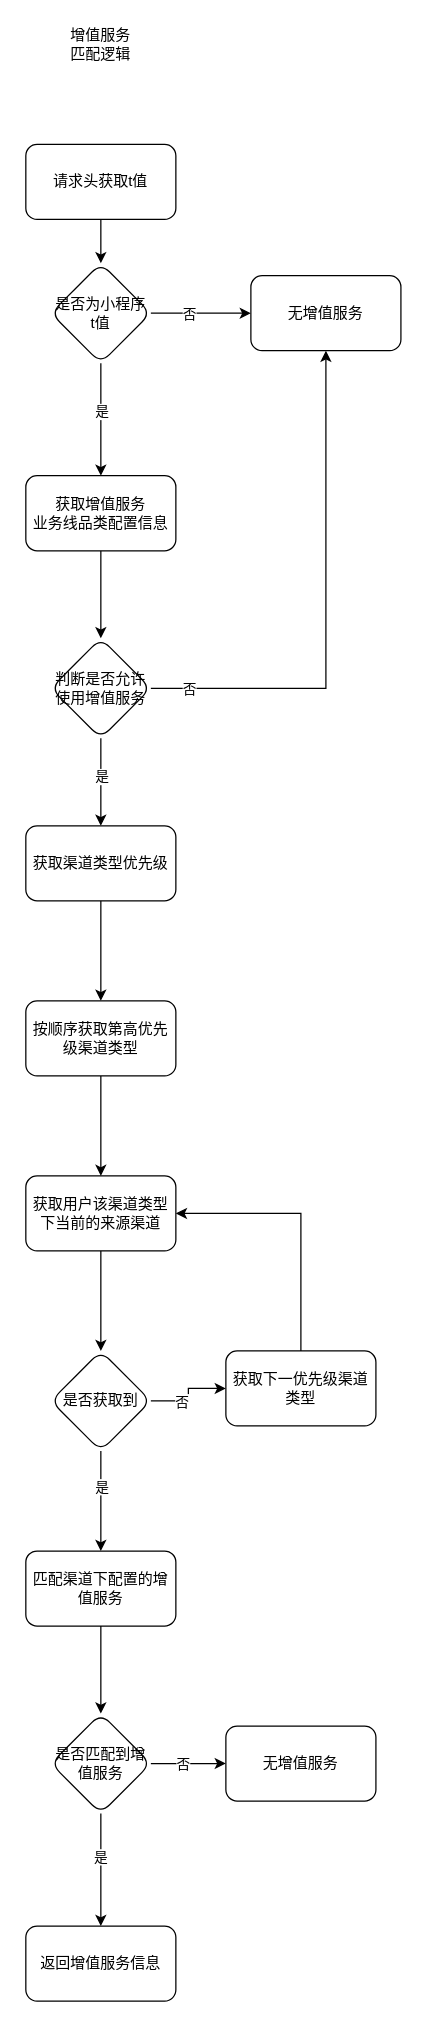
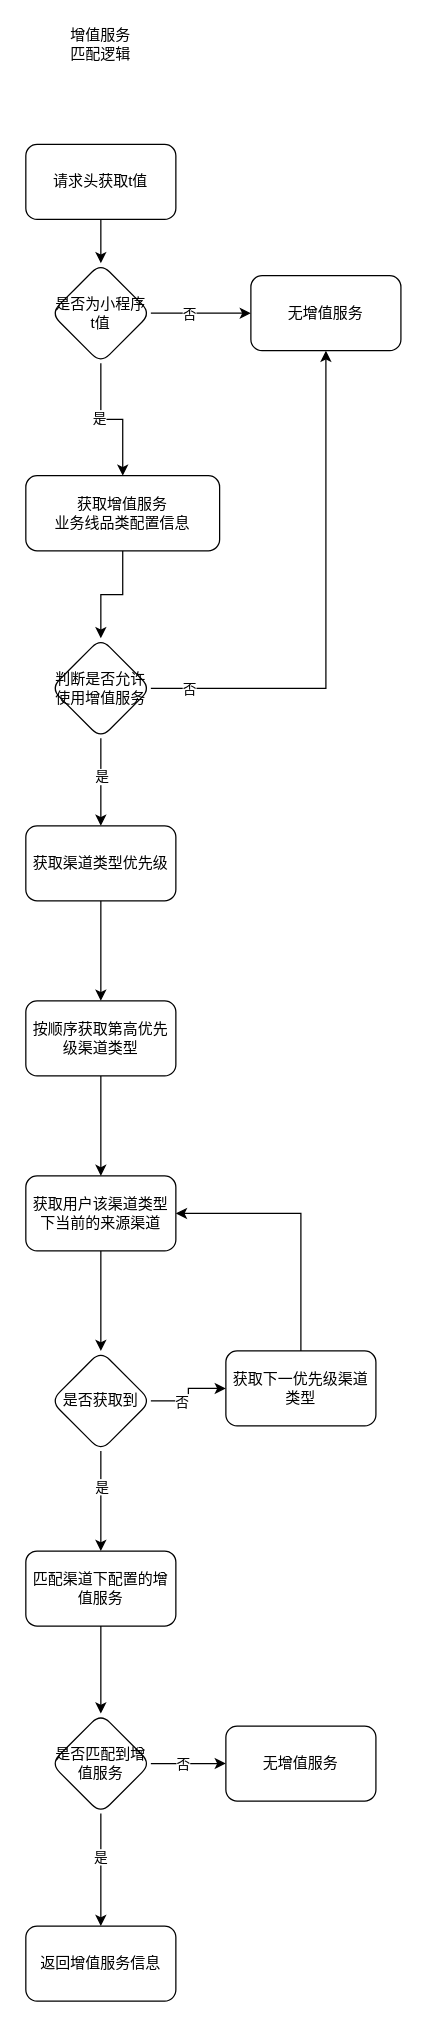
node "获取增值服务 业务线品类配置信息": size 150x75 -> 194x75
